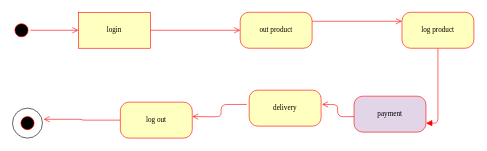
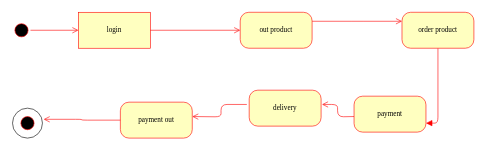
node "log product": label "log product" -> "order product"
node "payment": fillcolor #e1d5e7 -> #ffffc0
node "log out": label "log out" -> "payment out"
